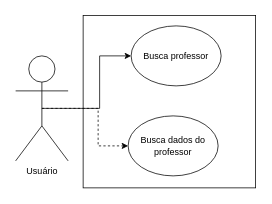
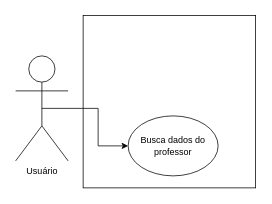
node "Busca professor": removed
edge "Usuário" -> "Busca professor": removed
edge "Usuário" -> "Busca dados do professor": style dashed -> solid
